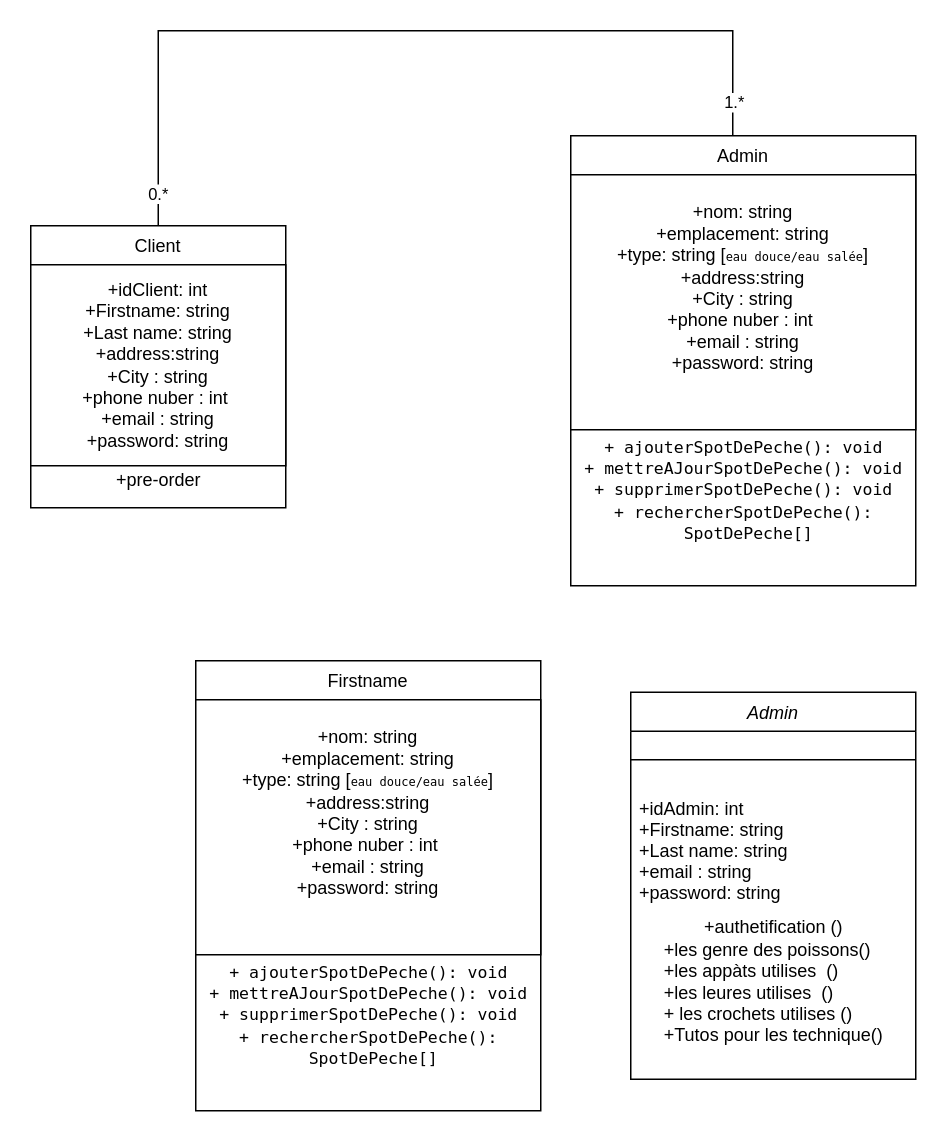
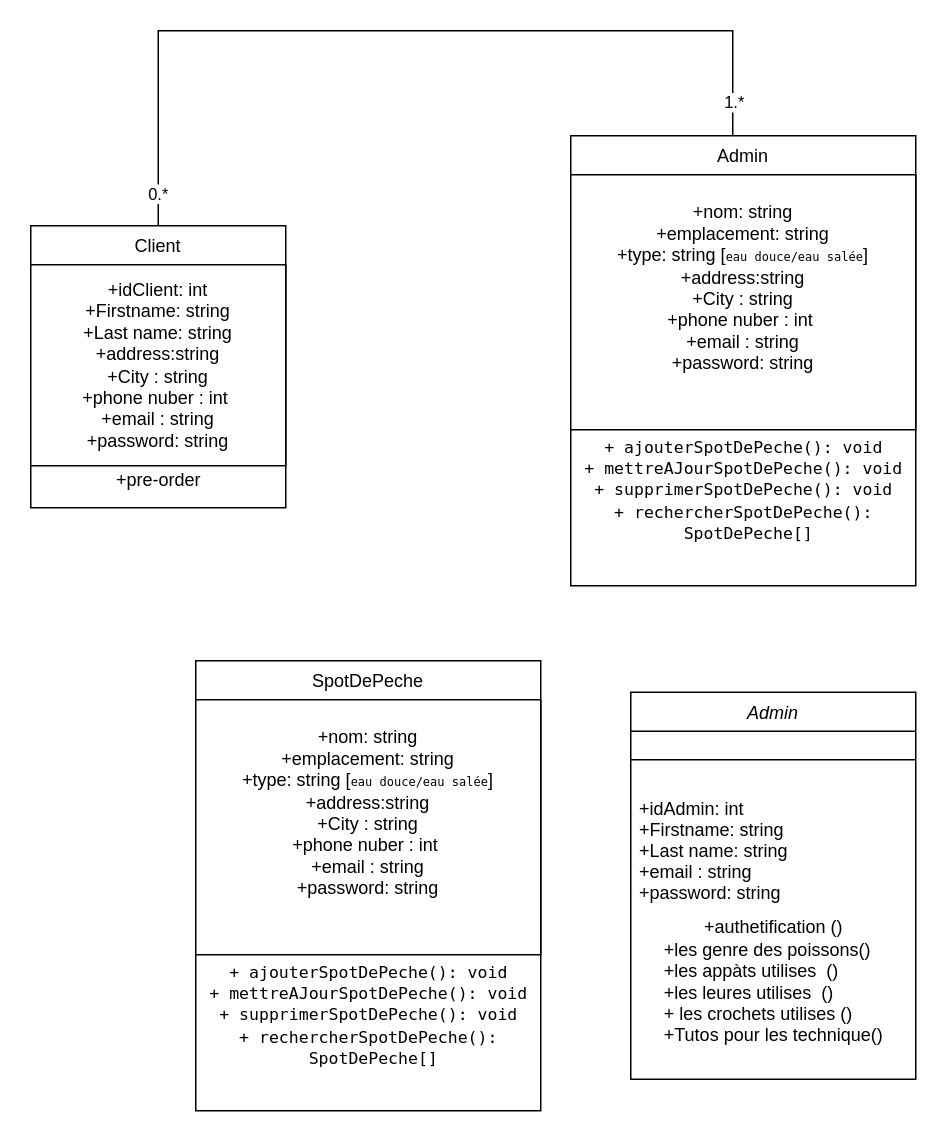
node "Firstname": label "Firstname" -> "SpotDePeche"
